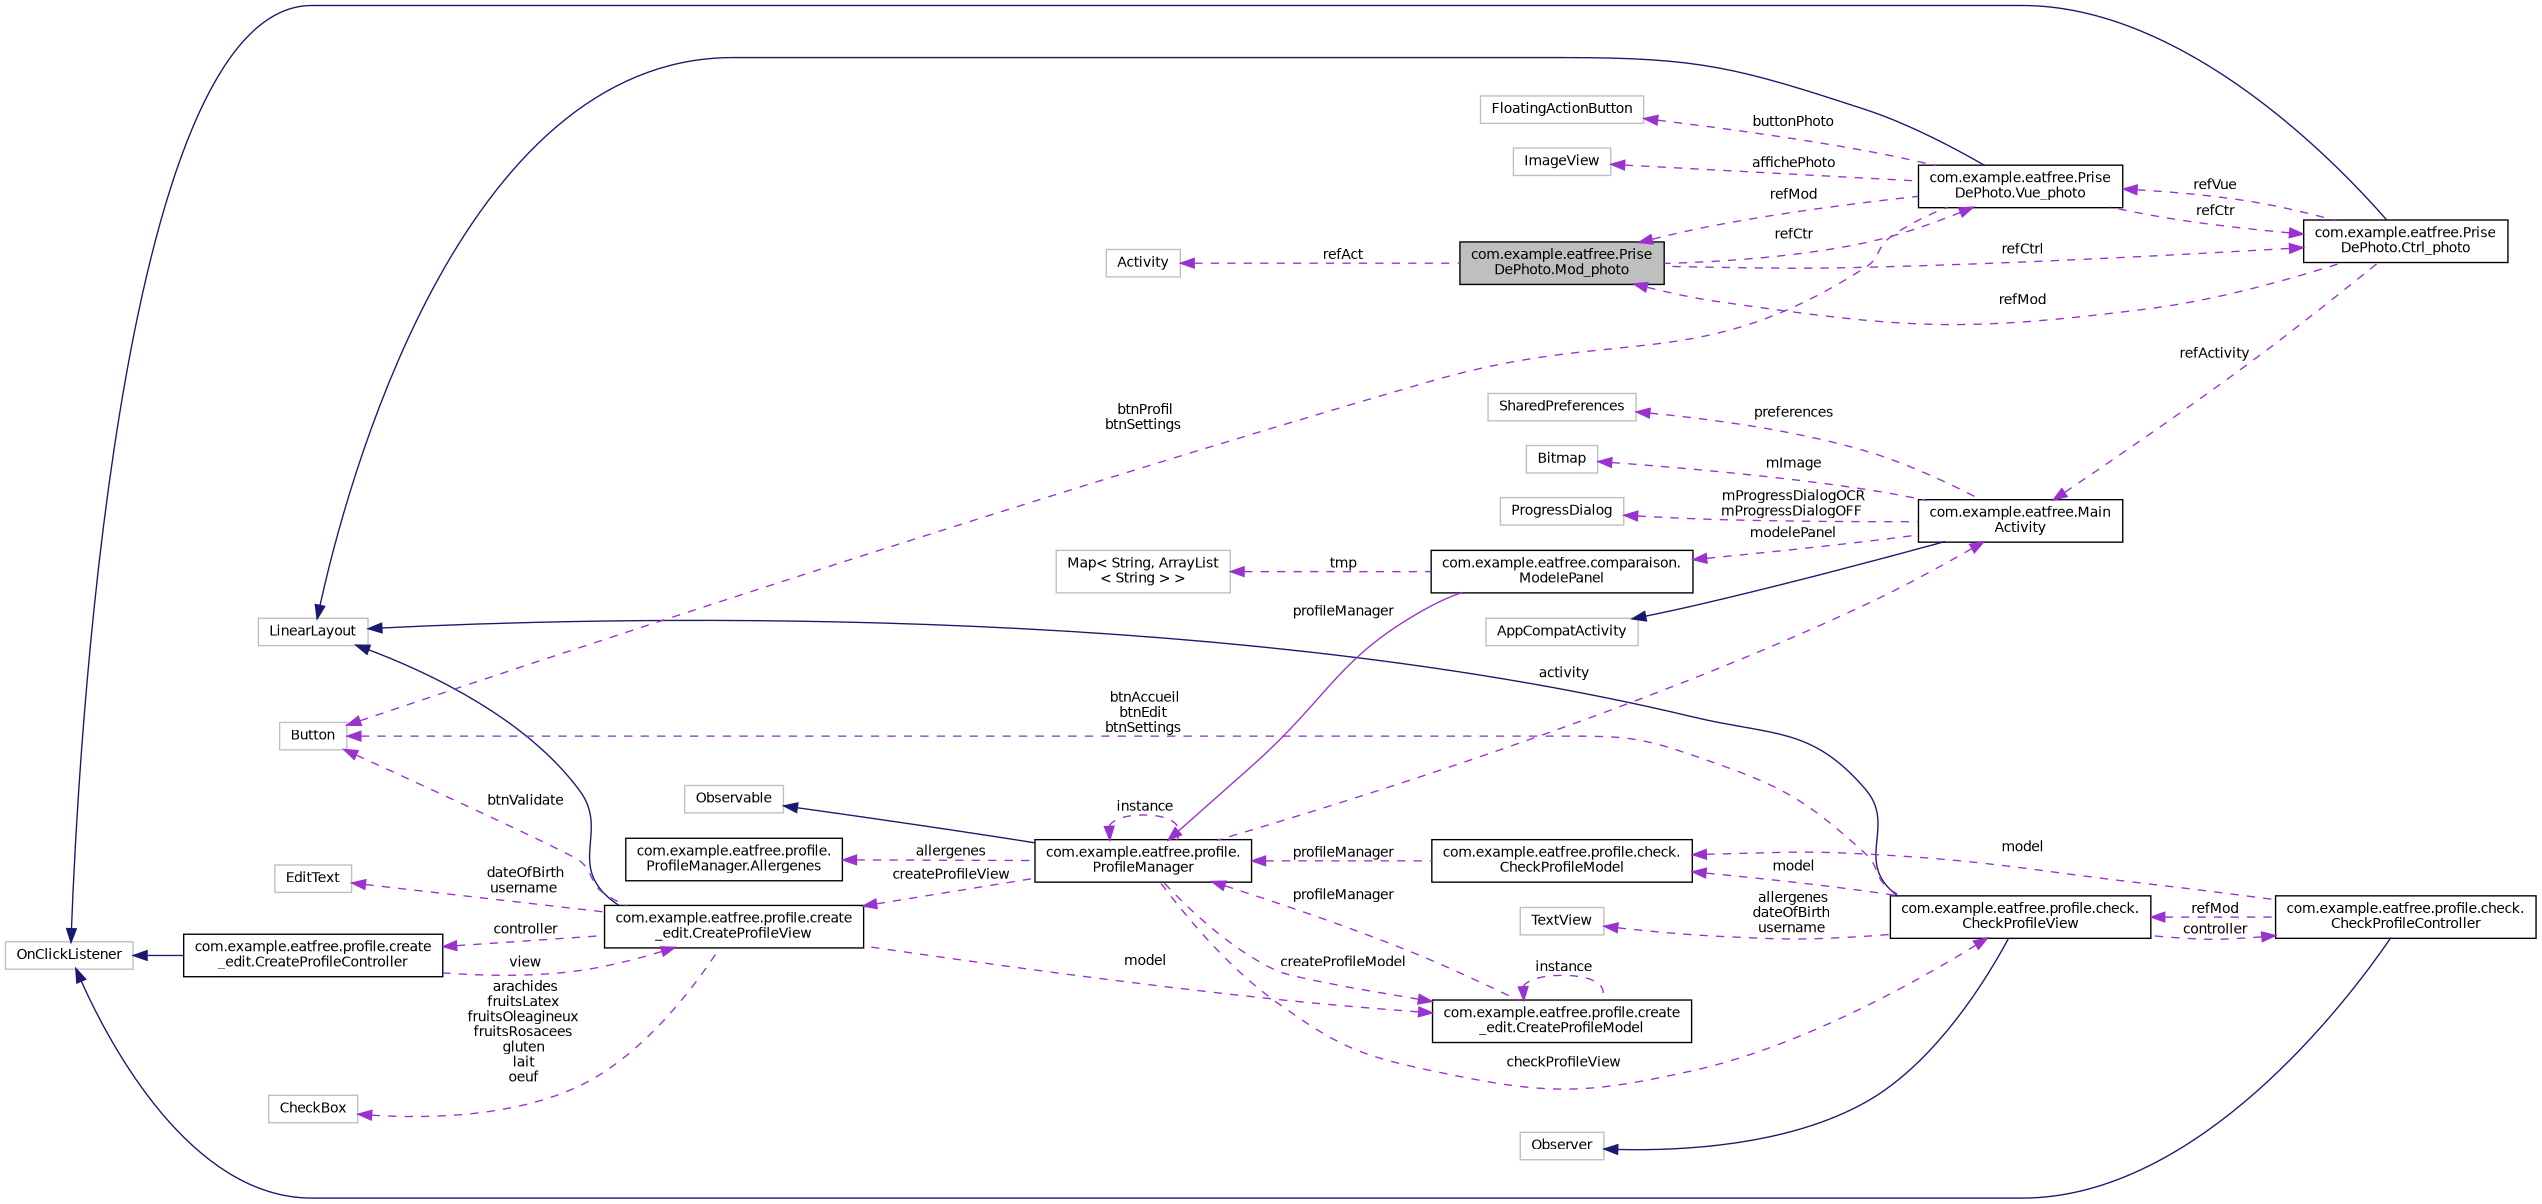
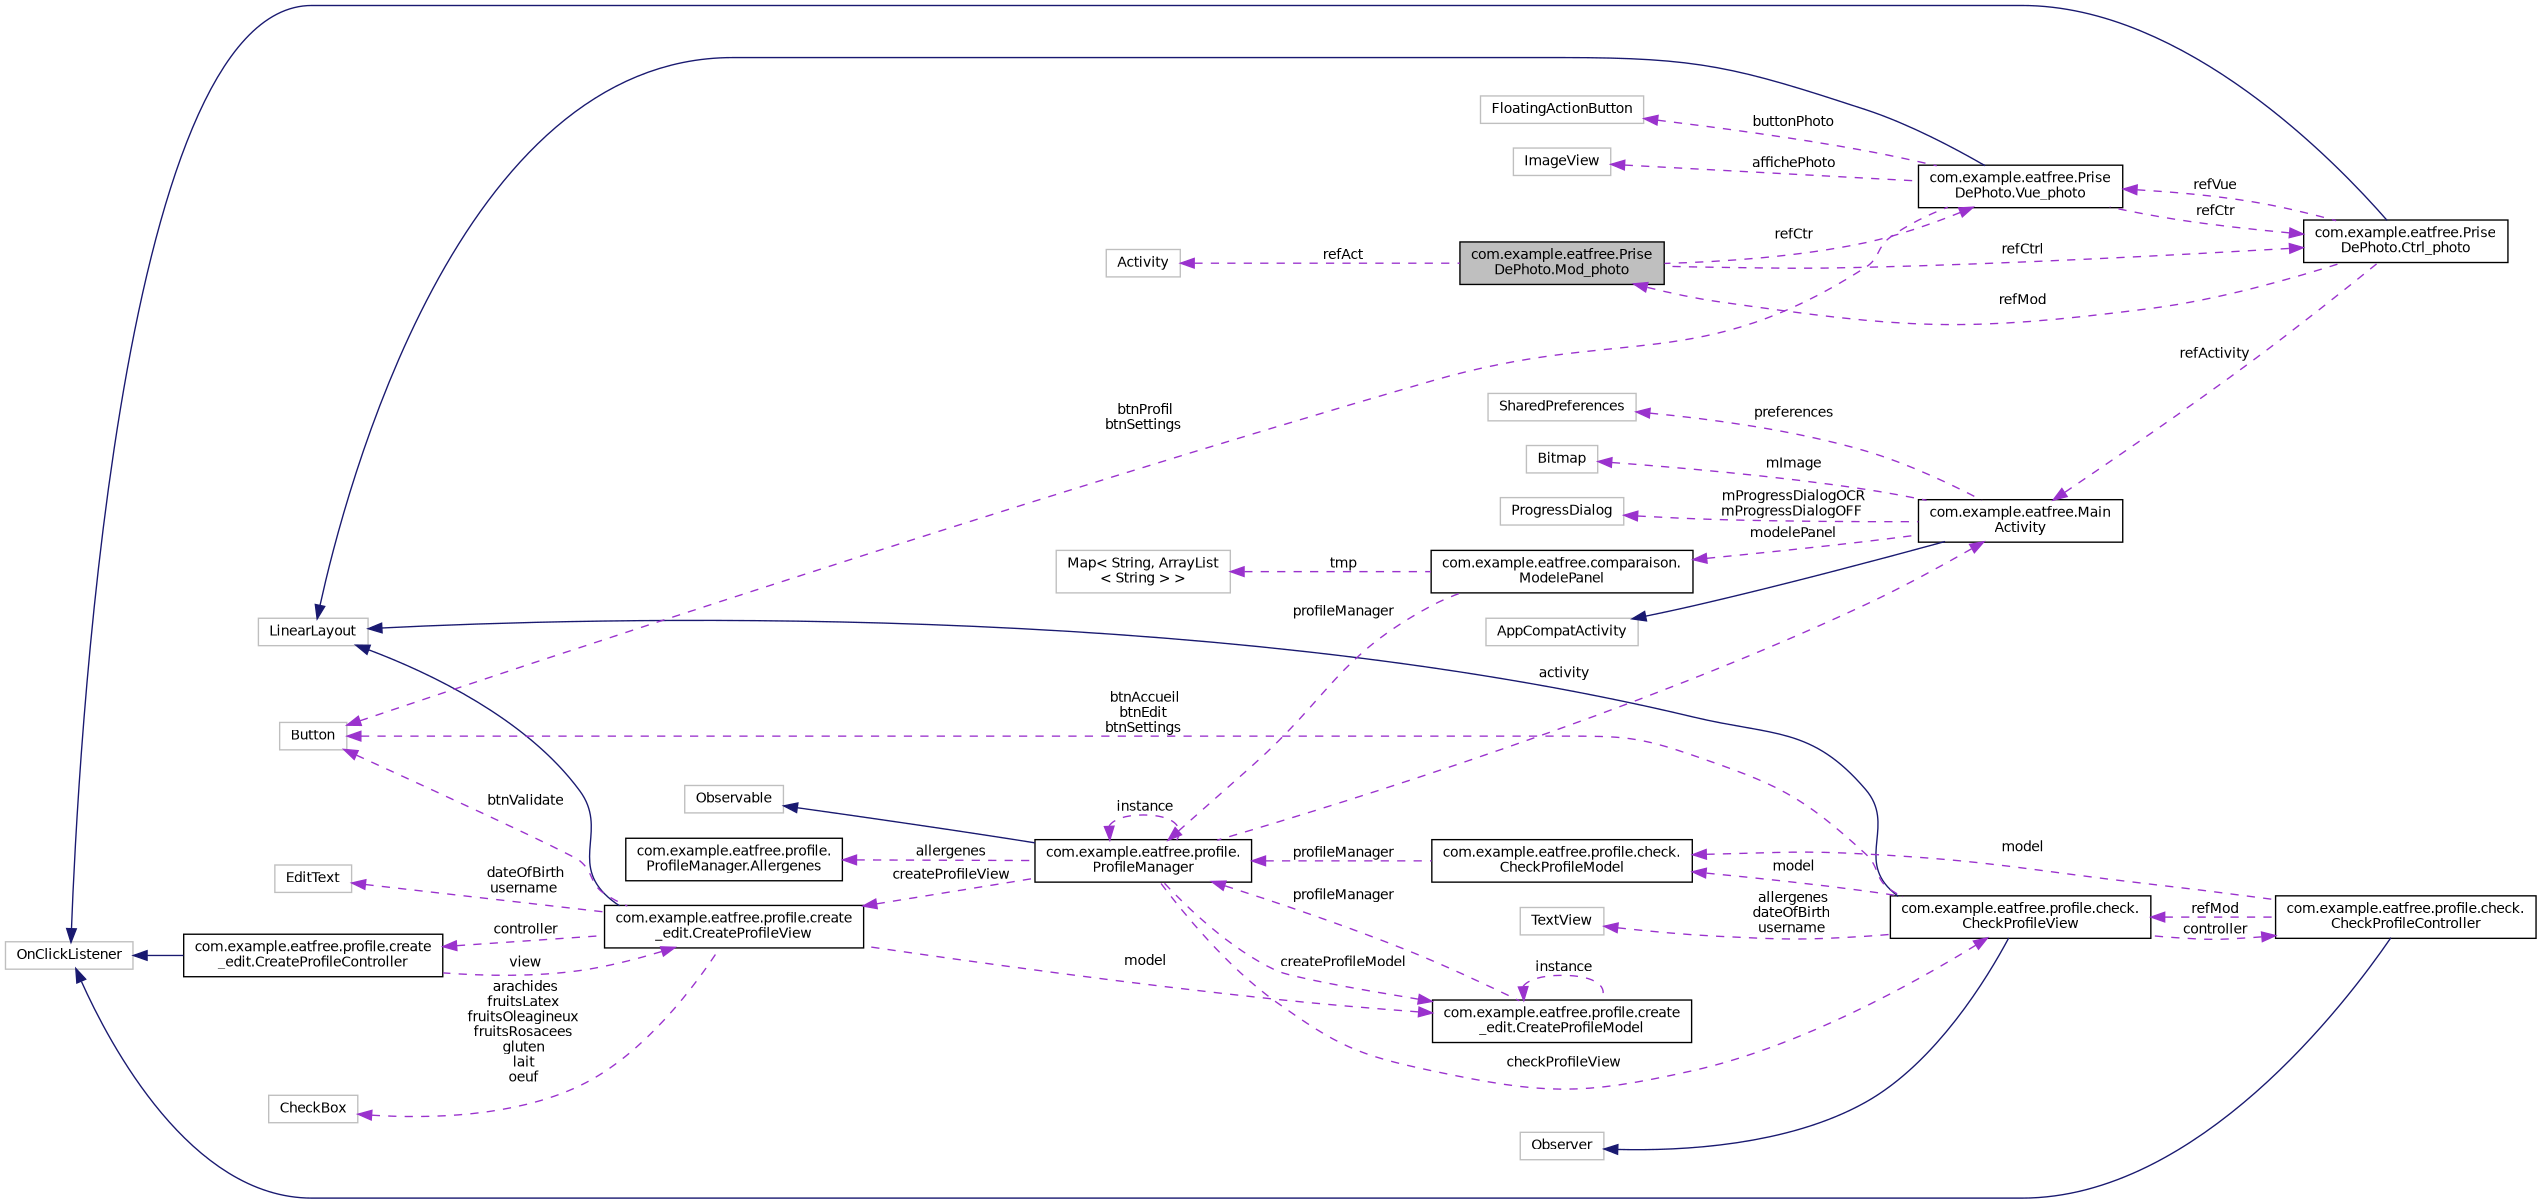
edge "com.example.eatfree.Prise DePhoto.Vue_photo" -> "com.example.eatfree.Prise DePhoto.Mod_photo": removed, label "refMod"
edge "com.example.eatfree.comparaison. ModelePanel" -> "com.example.eatfree.profile. ProfileManager": style solid -> dashed
